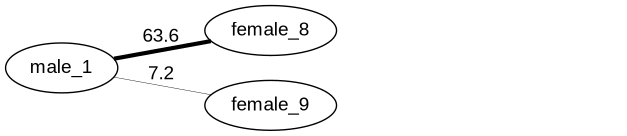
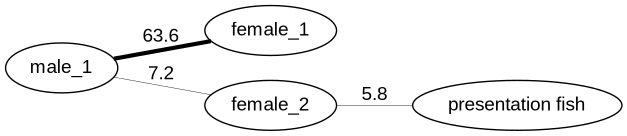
node "female_8": label "female_8" -> "female_1"
node "female_9": label "female_9" -> "female_2"
node "presentation fish": added
